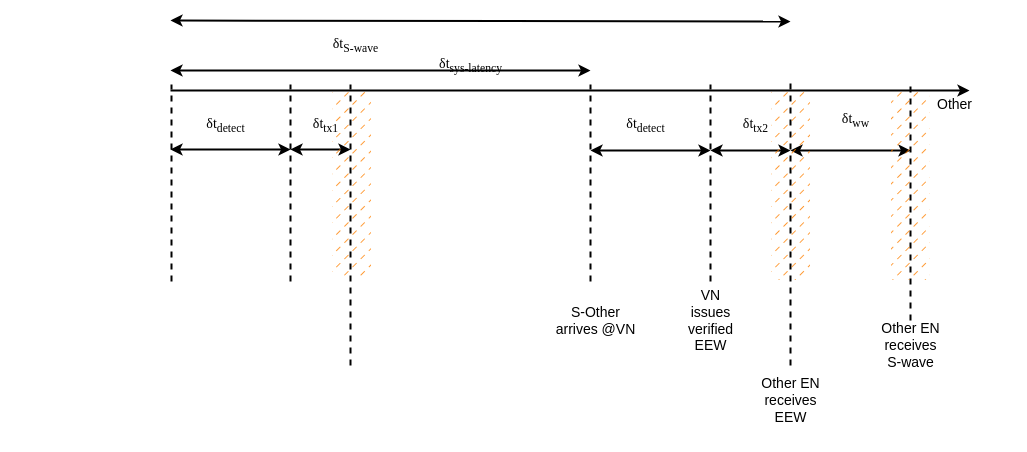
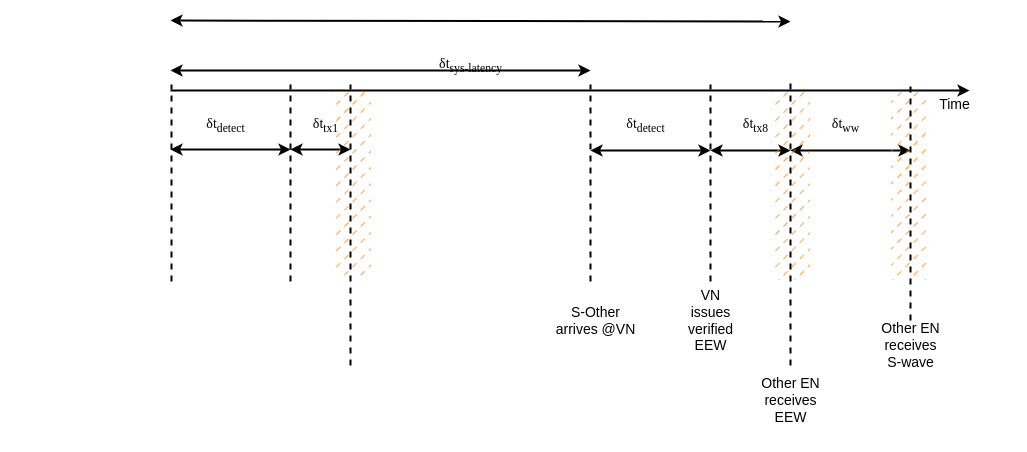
node "δtS-wave": removed
node "Other": label "Other" -> "Time"
node "δtww": moved (856, 121) -> (846, 126)
node "δttx2": label "δttx2" -> "δttx8"
